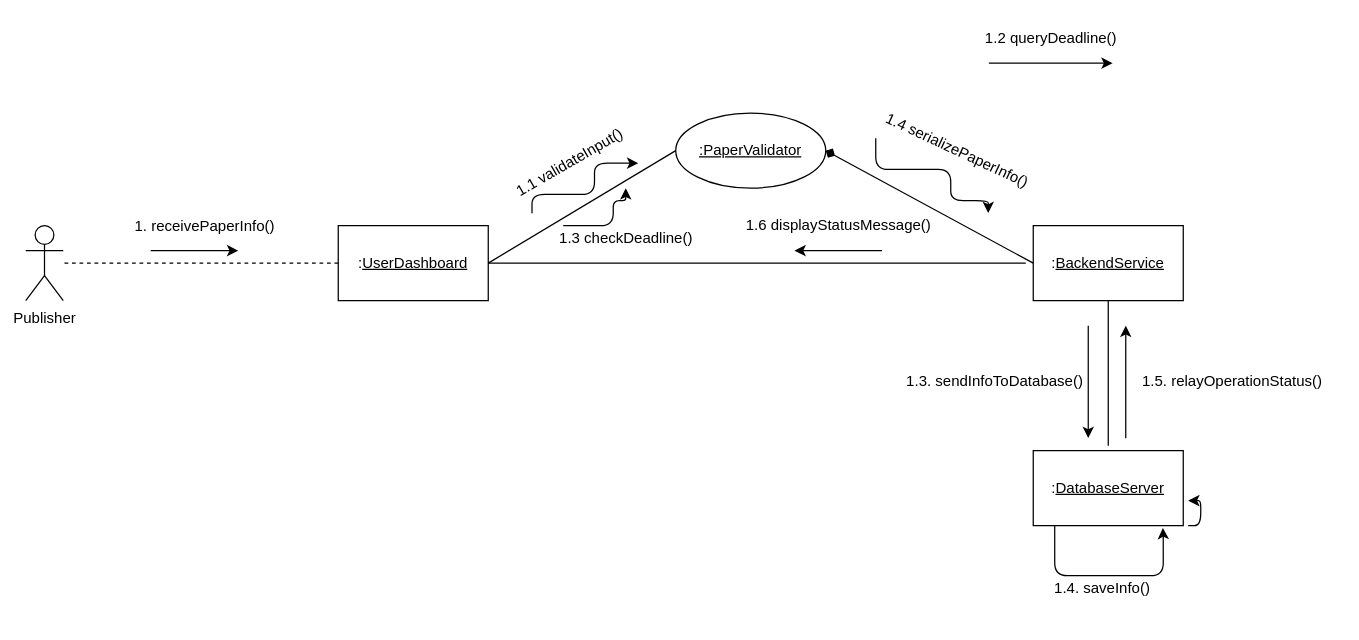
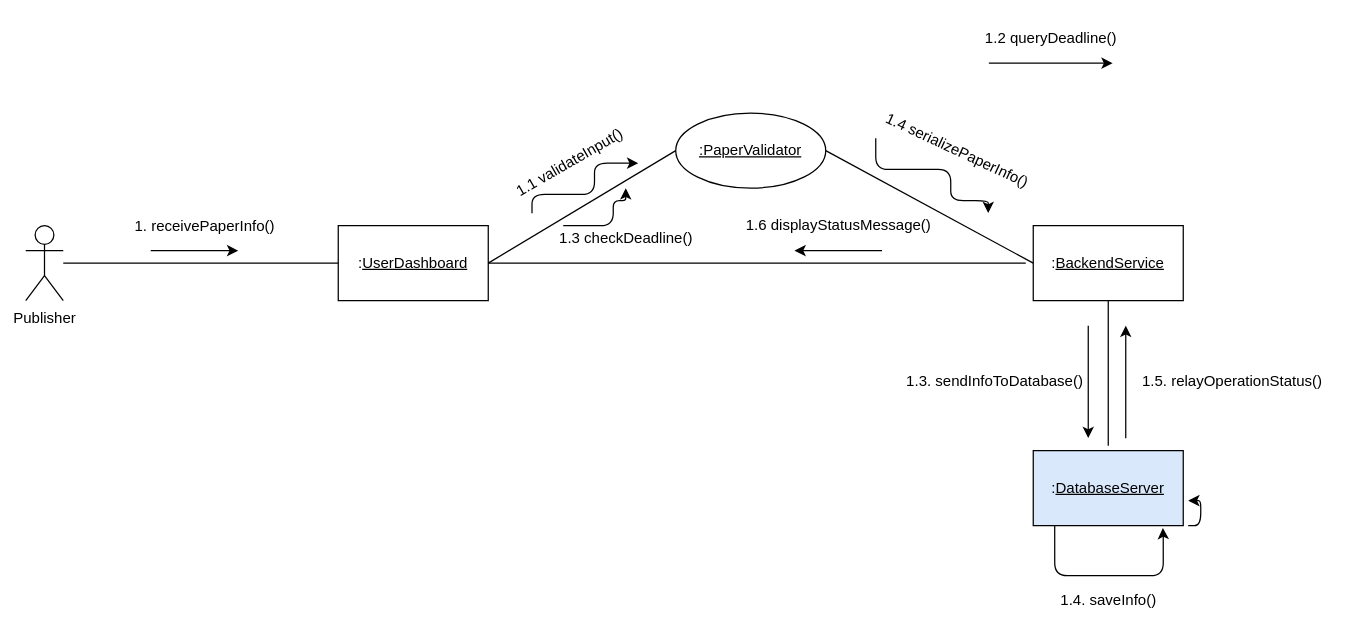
edge ":BackendService" -> ":PaperValidator": arrowhead diamond -> none
edge "Publisher" -- ":UserDashboard": style dashed -> solid
node ":DatabaseServer": fillcolor #ffffff -> #dae8fc
node "1.4. saveInfo()": moved (1102, 588) -> (1108, 601)
